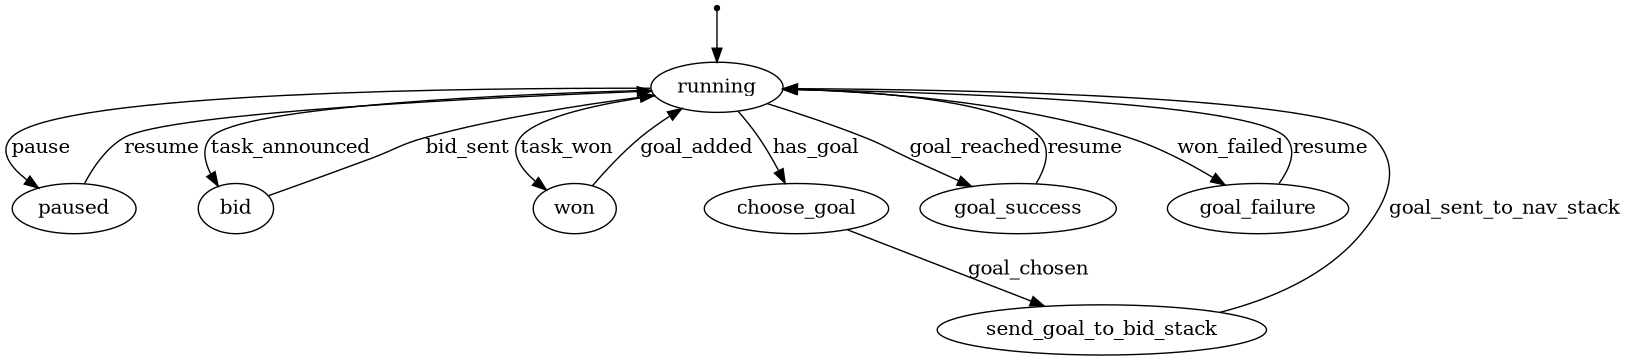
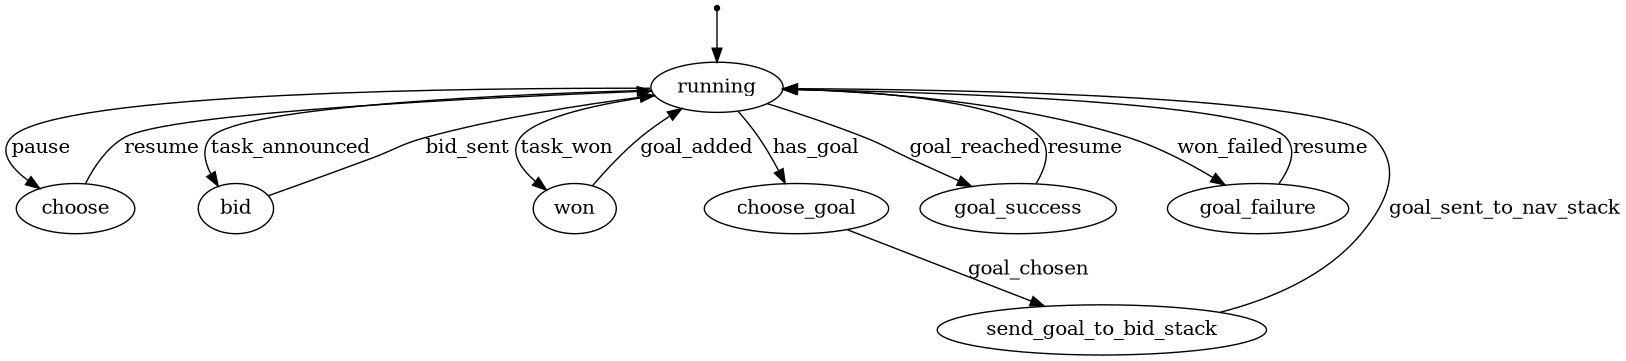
node "paused": label "paused" -> "choose"
